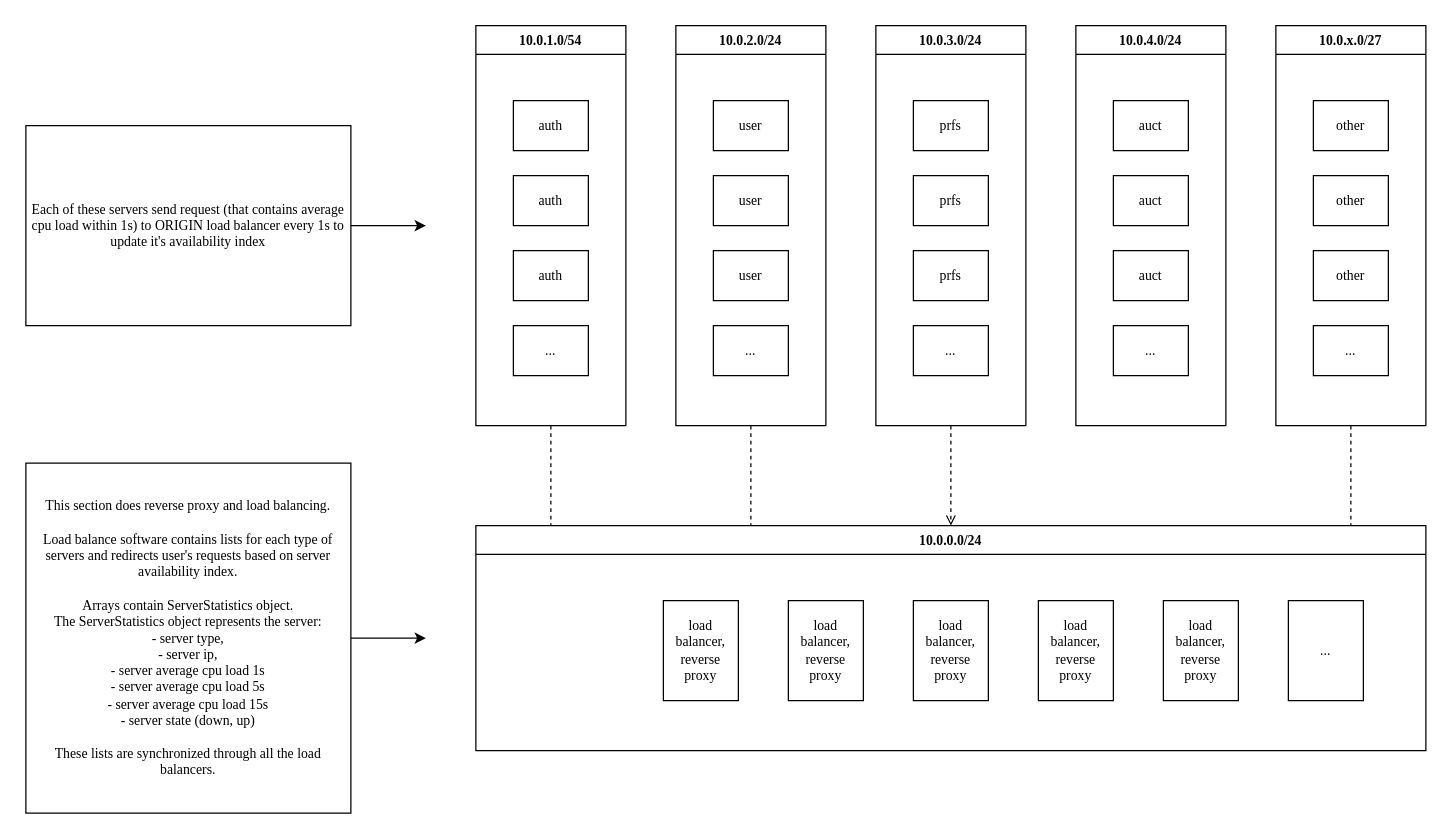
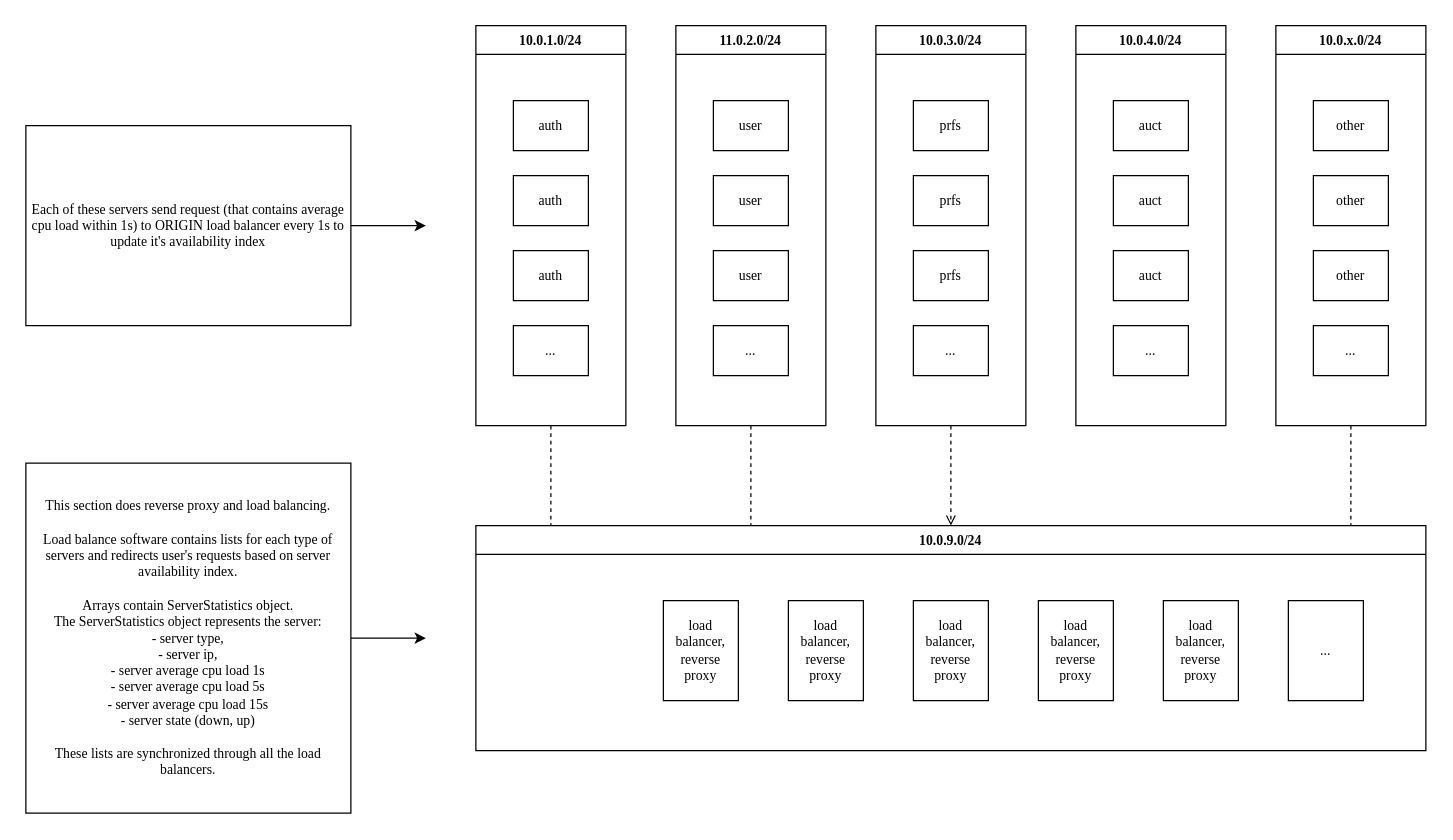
node "10.0.1.0/54": label "10.0.1.0/54" -> "10.0.1.0/24"
node "10.0.2.0/24": label "10.0.2.0/24" -> "11.0.2.0/24"
node "10.0.x.0/27": label "10.0.x.0/27" -> "10.0.x.0/24"
node "10.0.0.0/24": label "10.0.0.0/24" -> "10.0.9.0/24"
